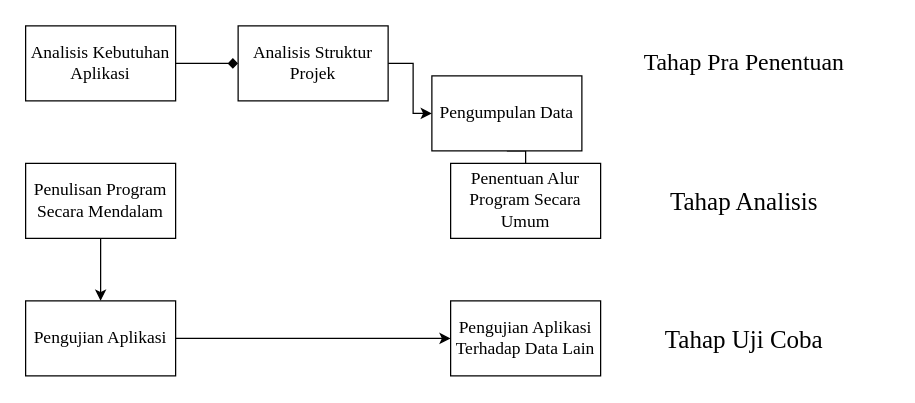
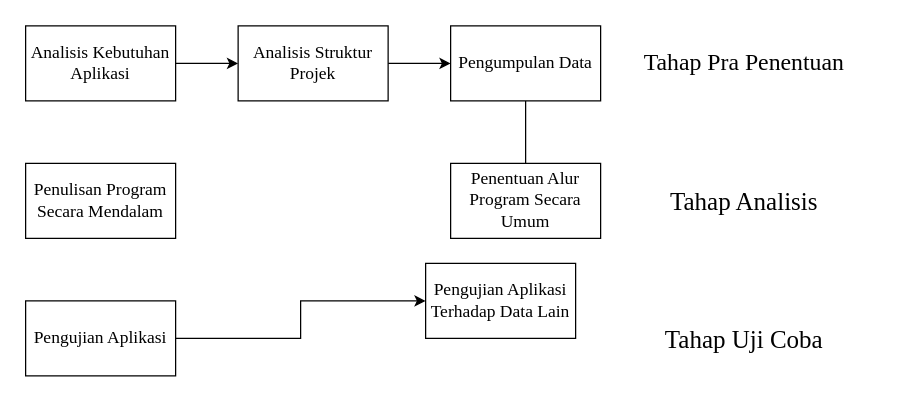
edge "Analisis Kebutuhan Aplikasi" -> "Analisis Struktur Projek": arrowhead diamond -> classic
node "Pengumpulan Data": moved (507, 113) -> (526, 63)
edge "Penulisan Program Secara Mendalam" -> "Pengujian Aplikasi": removed
node "Pengujian Aplikasi Terhadap Data Lain": moved (526, 338) -> (501, 301)
